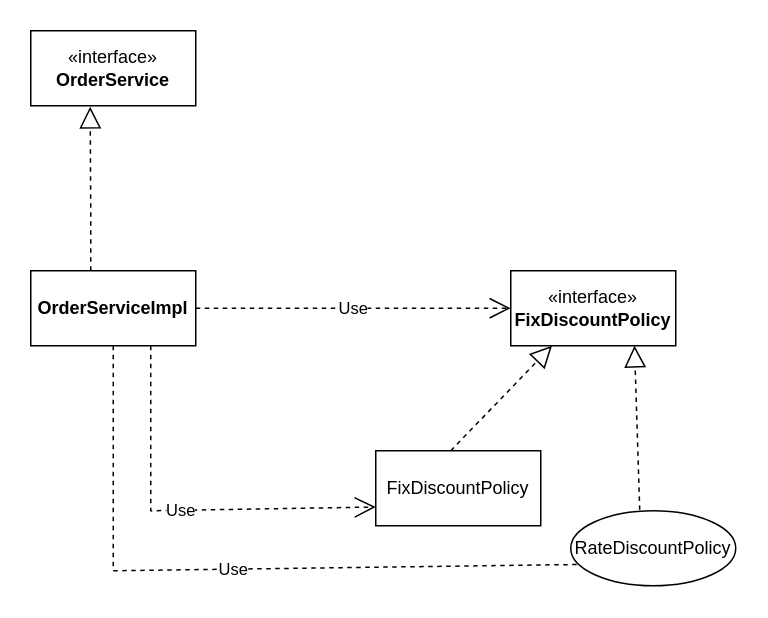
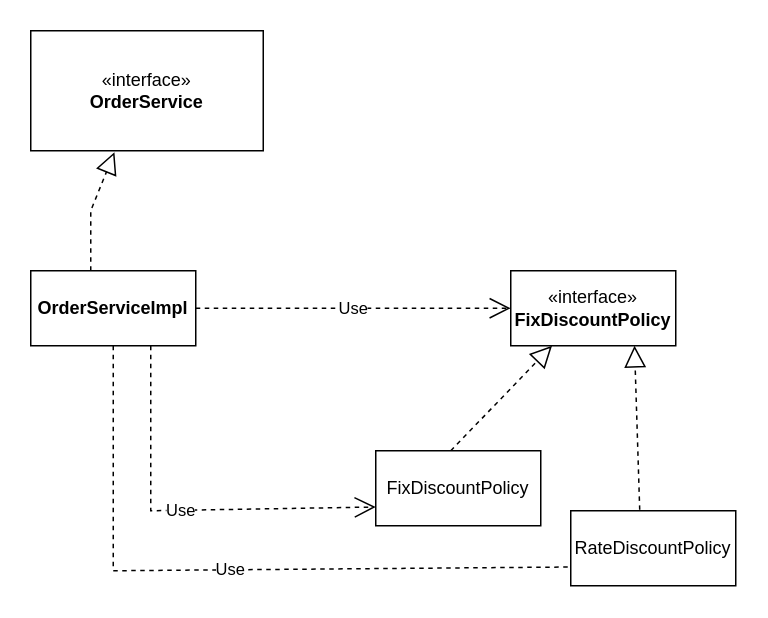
node "«interface» OrderService": size 165x75 -> 233x120
node "RateDiscountPolicy": shape ellipse -> rectangle
